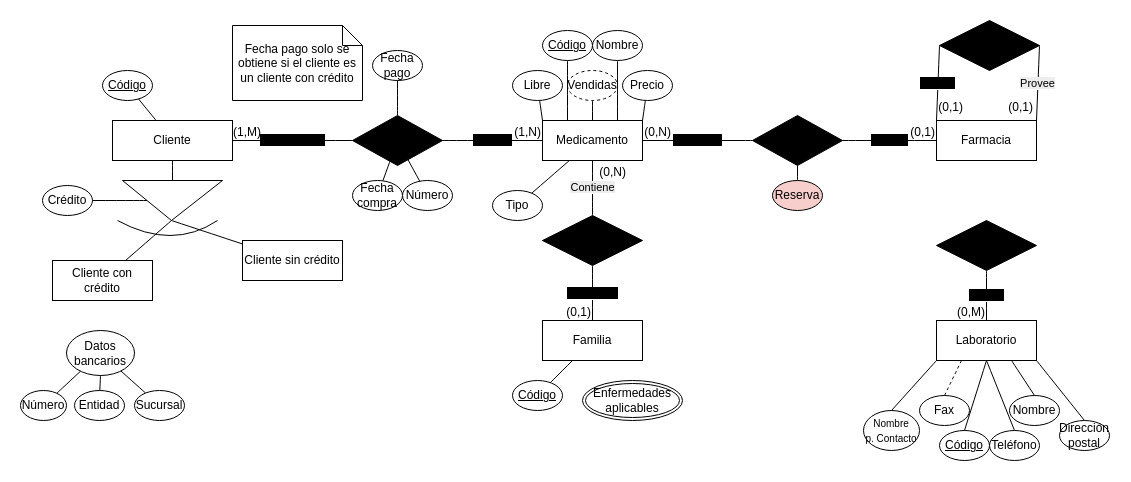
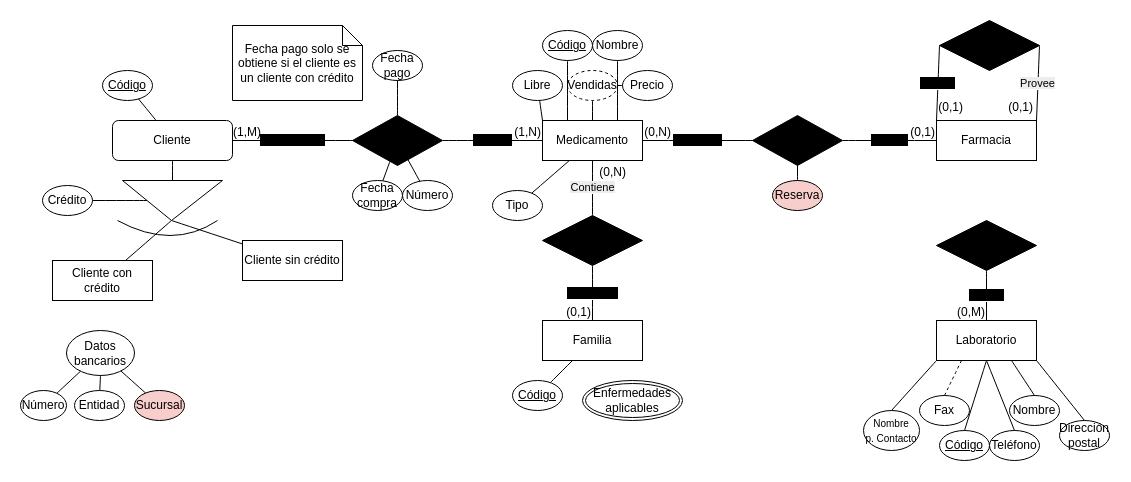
edge "Precio" -- "Medicamento": now "Precio" -- "Vendidas"
node "Cliente": shape rectangle -> rounded rectangle
node "Sucursal": fillcolor #ffffff -> #f8cecc
